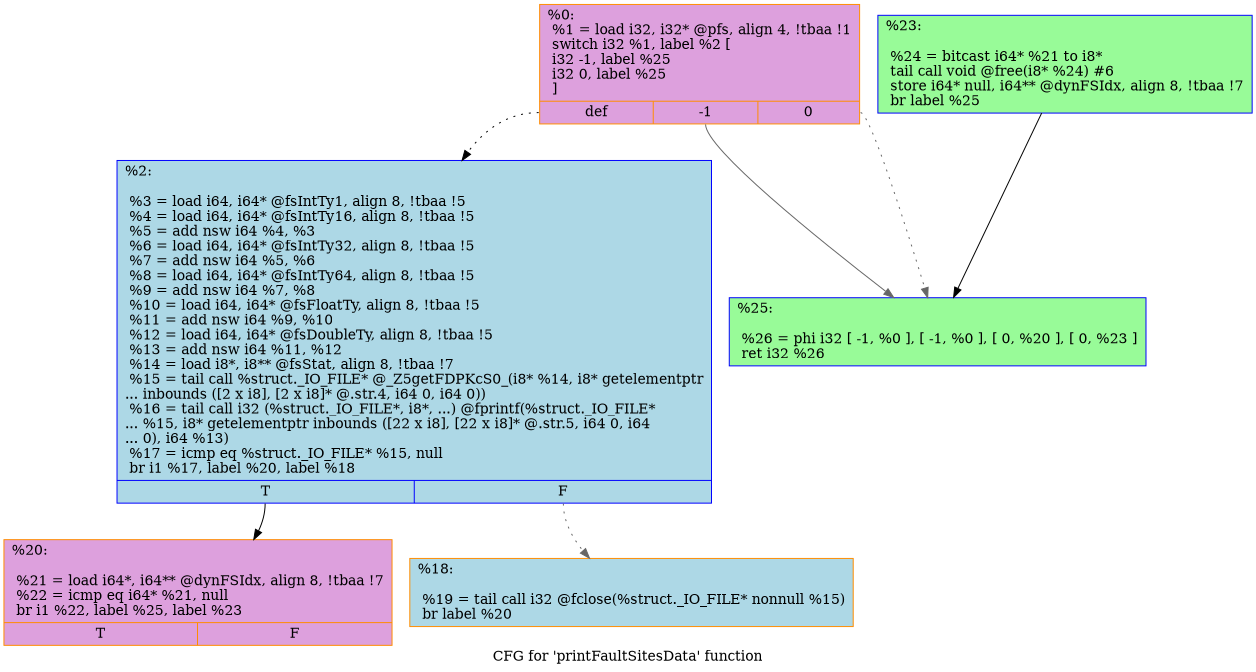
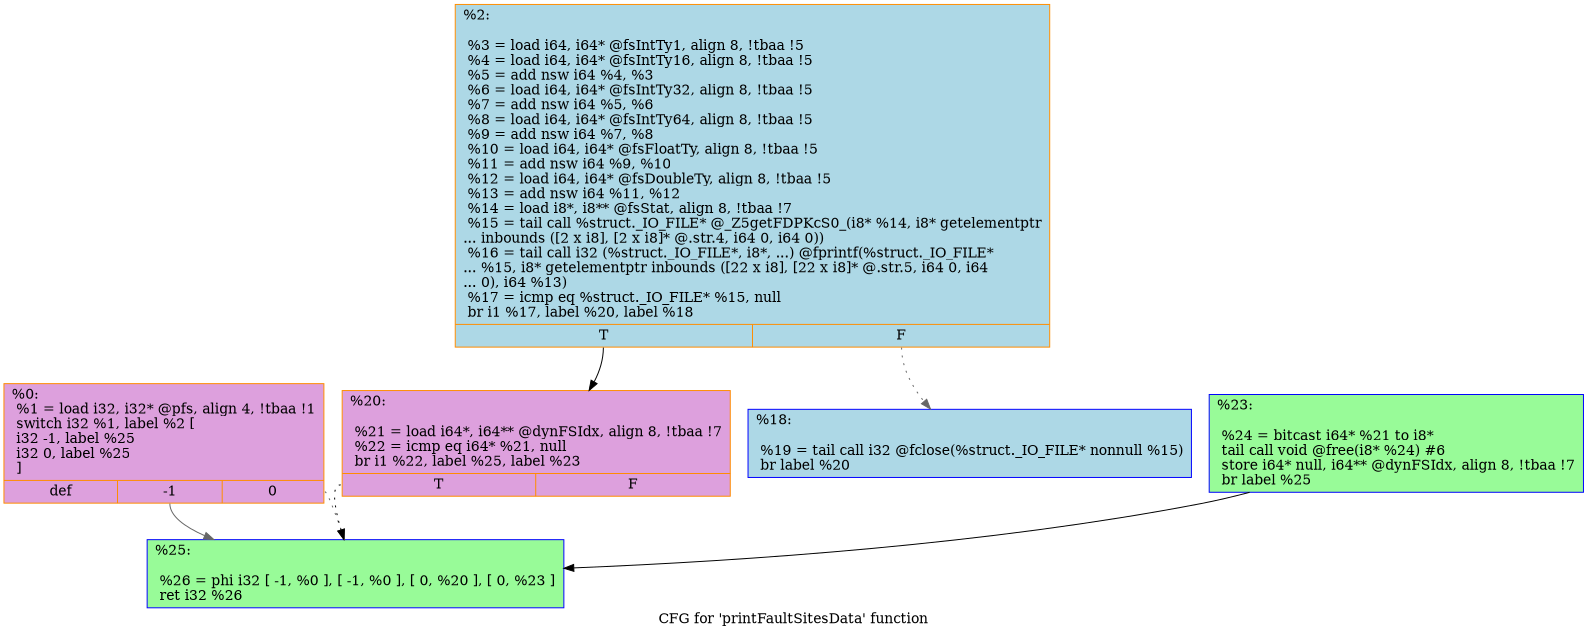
edge "%0:" -> "%2:": removed
node "%2:": color blue -> darkorange
edge "%20:" -> "%25:": added
node "%18:": color darkorange -> blue
